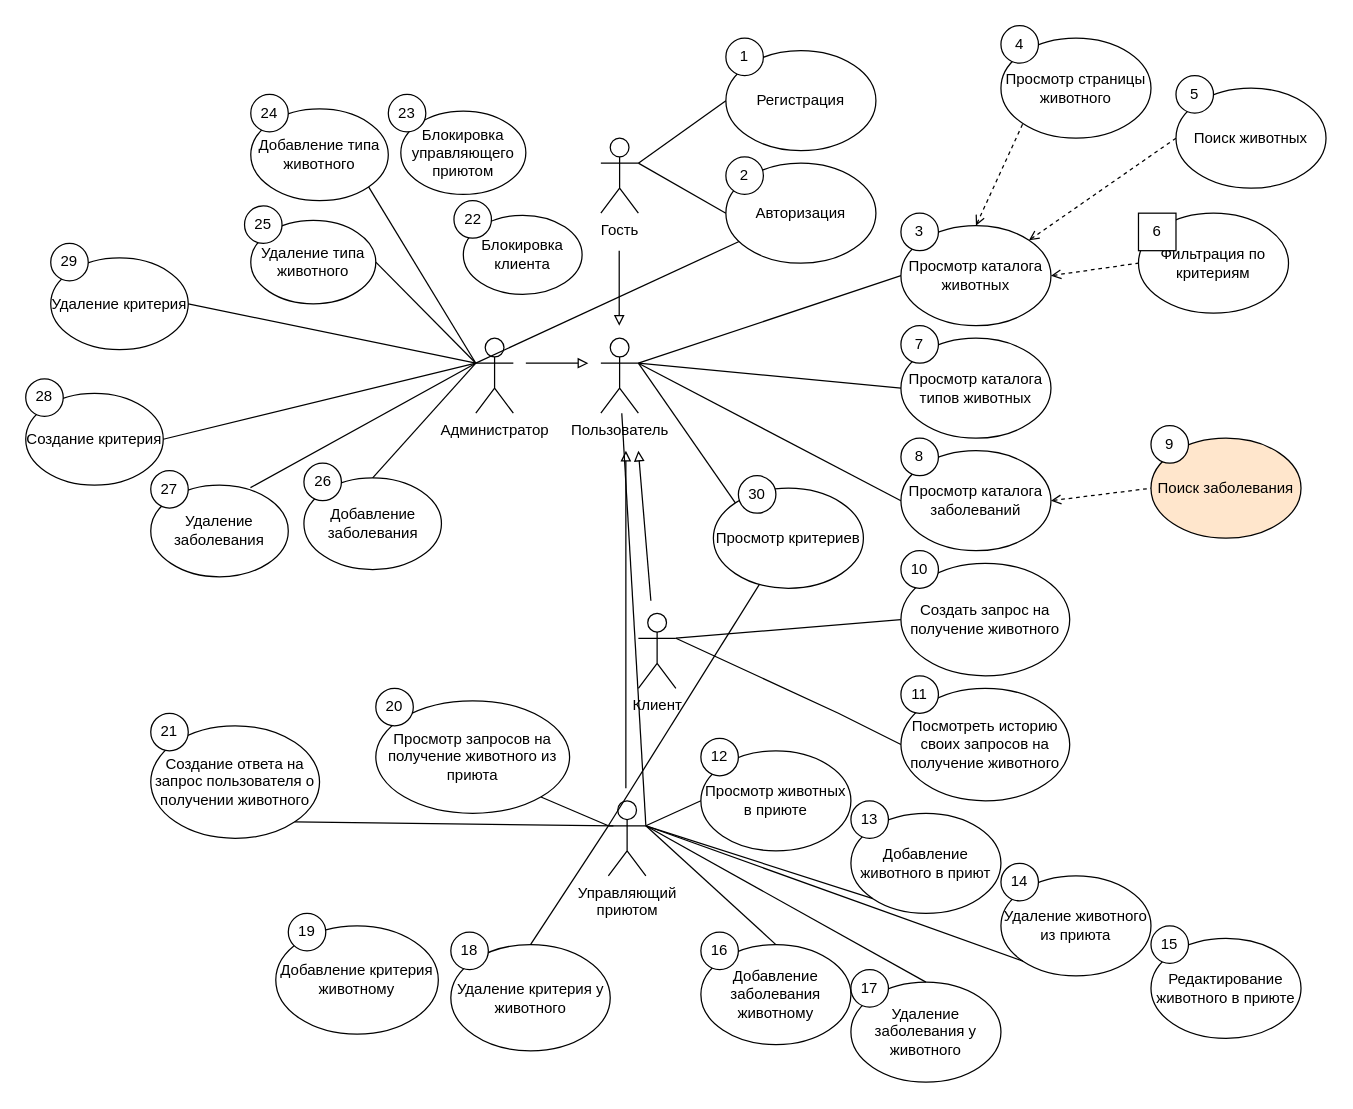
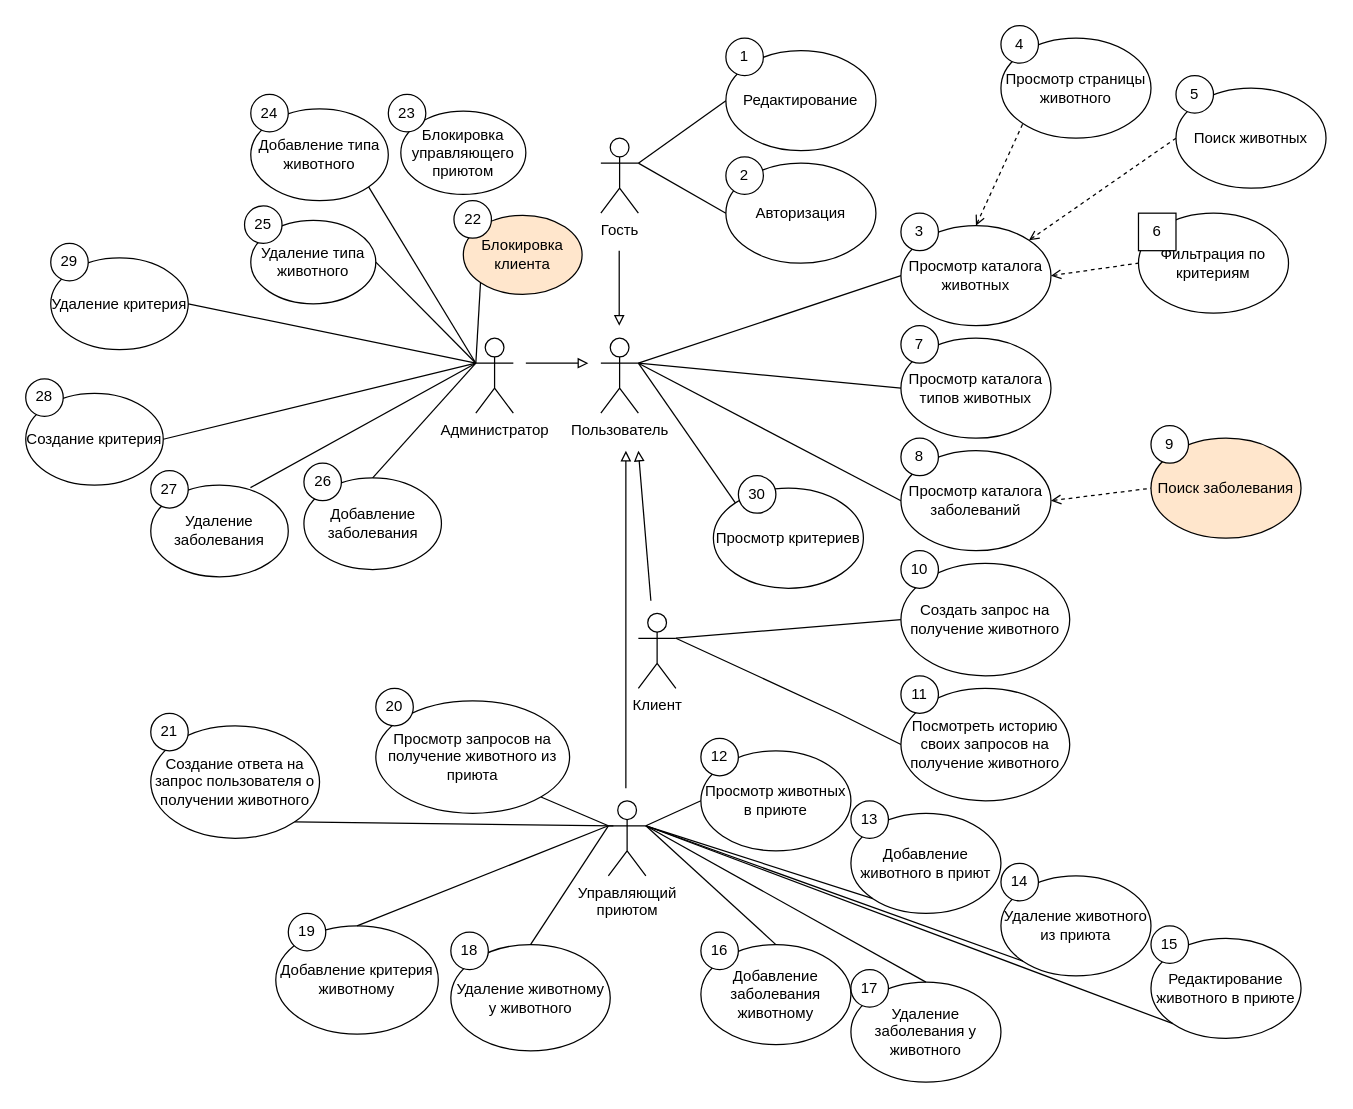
node "Регистрация": label "Регистрация" -> "Редактирование"
node "Блокировка клиента": fillcolor #ffffff -> #ffe6cc
edge "Авторизация" -- "Администратор": now "Блокировка клиента" -- "Администратор"
edge "Пользователь" -- "Управляющий приютом": now "Редактирование животного в приюте" -- "Управляющий приютом"
edge "Просмотр критериев" -- "Управляющий приютом": now "Добавление критерия животному" -- "Управляющий приютом"
node "Удаление критерия у животного": label "Удаление критерия у животного" -> "Удаление животному у животного"
